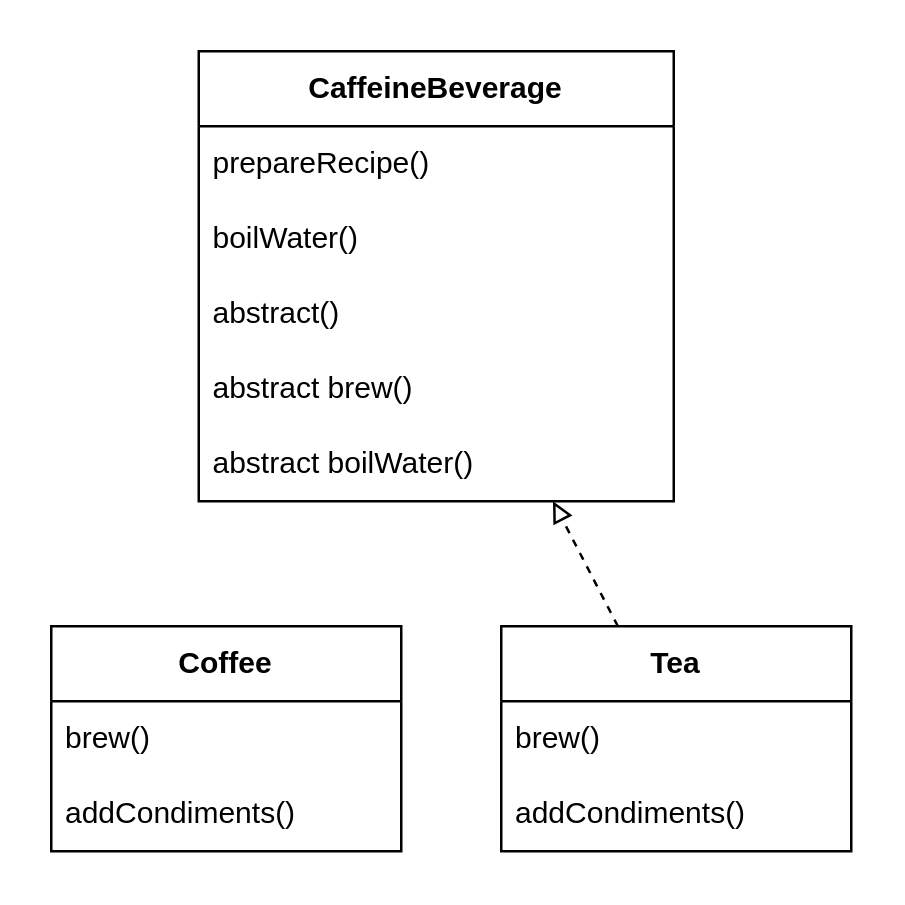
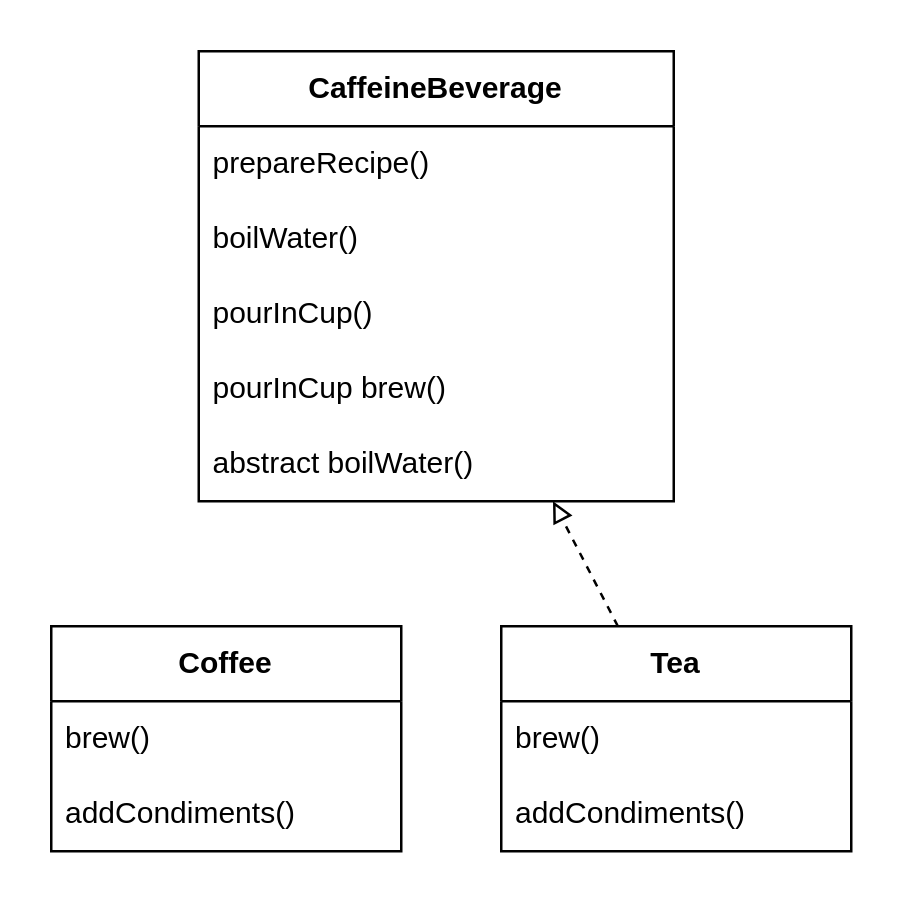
node "abstract()": label "abstract()" -> "pourInCup()"
node "abstract brew()": label "abstract brew()" -> "pourInCup brew()"
